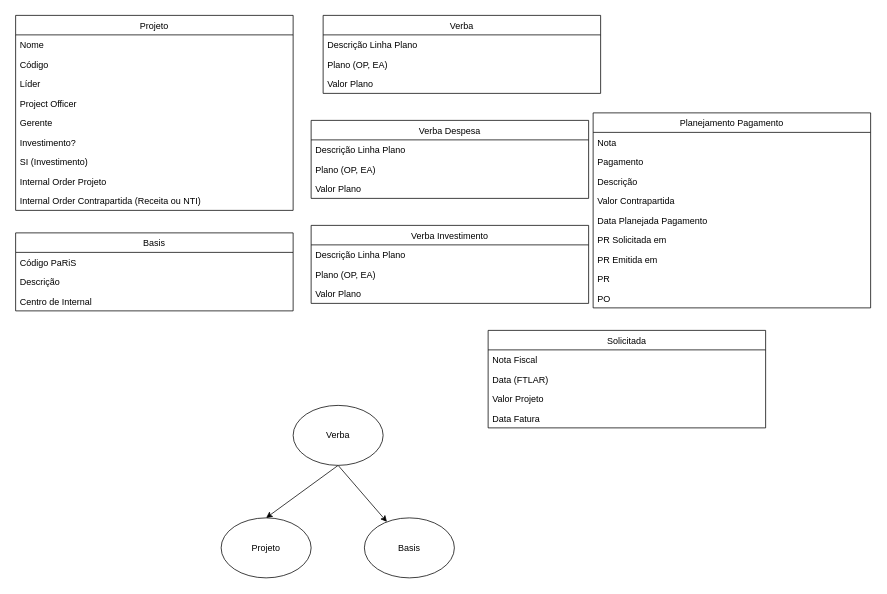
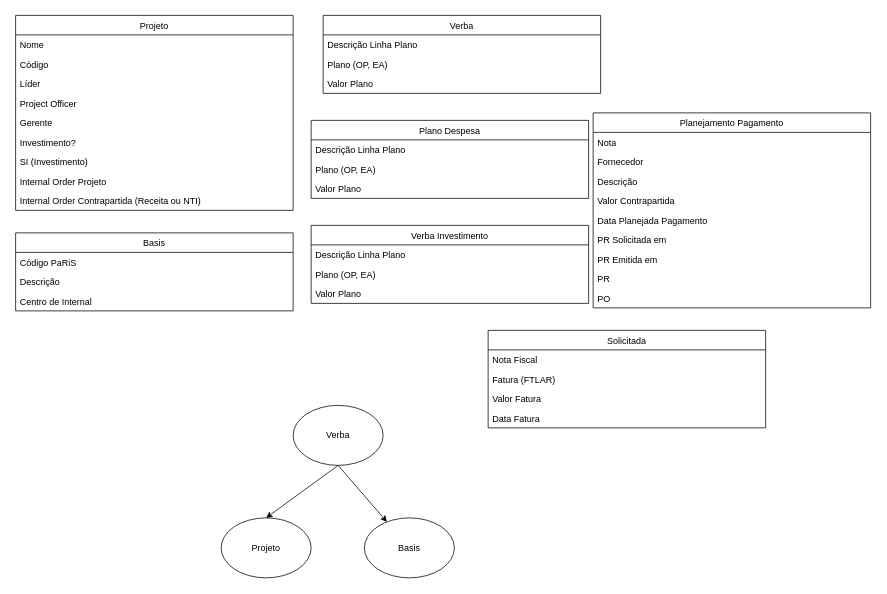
node "Verba Despesa": label "Verba Despesa" -> "Plano Despesa"
node "Pagamento": label "Pagamento" -> "Fornecedor"
node "Data (FTLAR)": label "Data (FTLAR)" -> "Fatura (FTLAR)"
node "Valor Projeto": label "Valor Projeto" -> "Valor Fatura"
